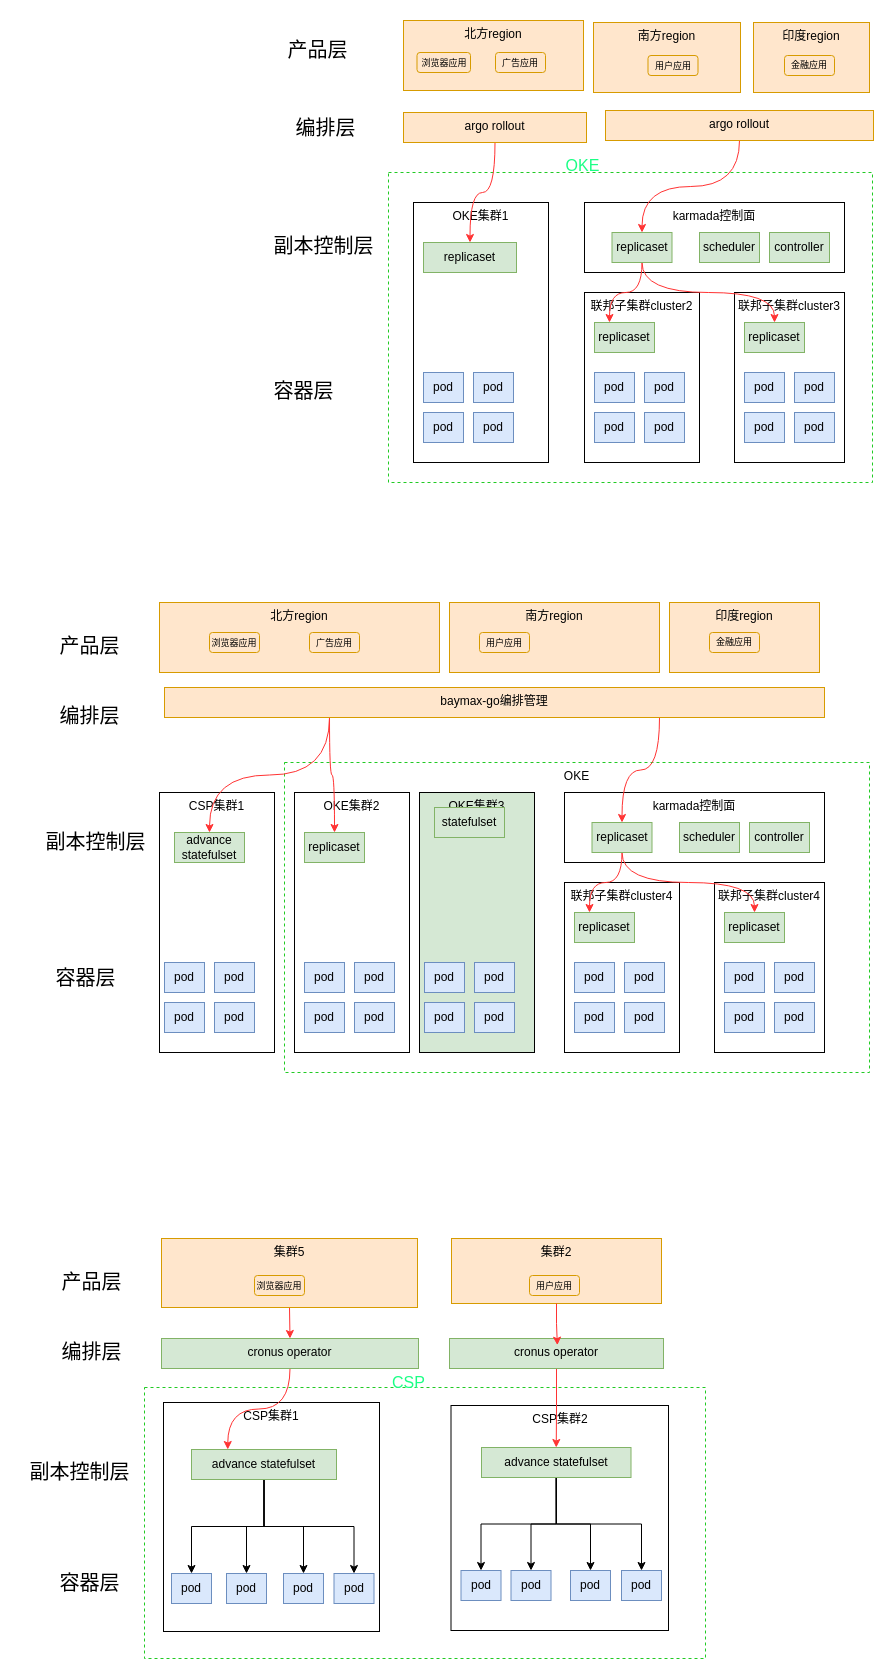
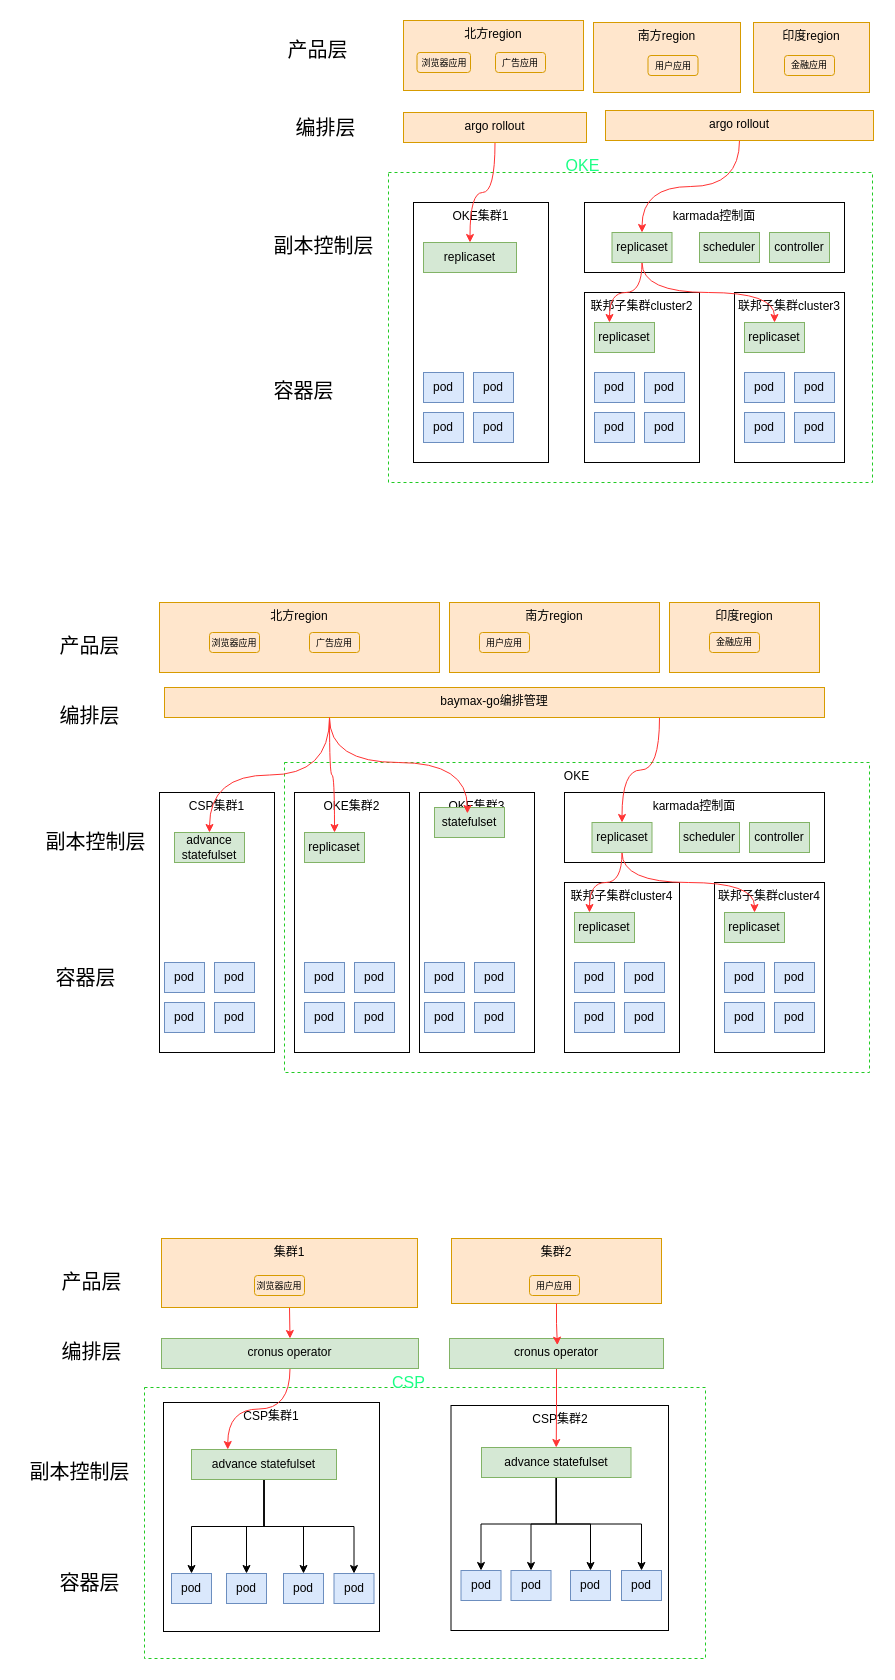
edge "baymax-go编排管理" -> "statefulset": added
node "OKE集群3": fillcolor #d5e8d4 -> #ffffff
node "集群5": label "集群5" -> "集群1"
